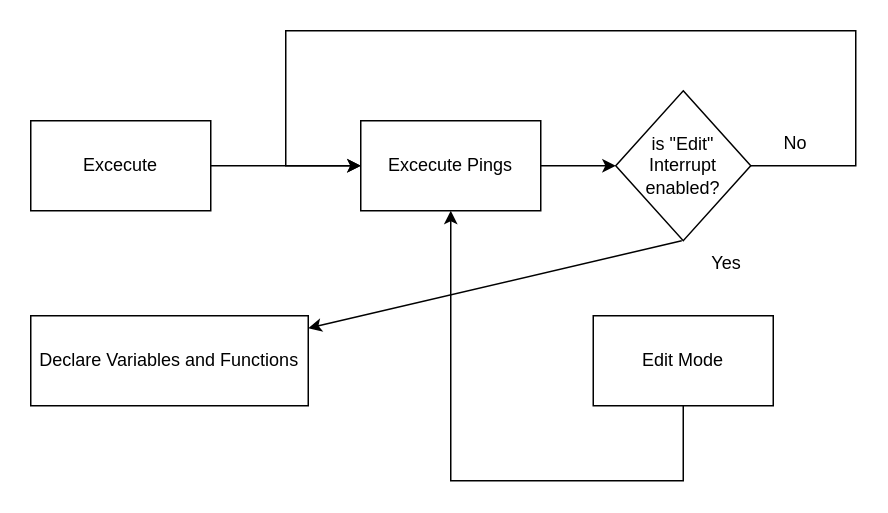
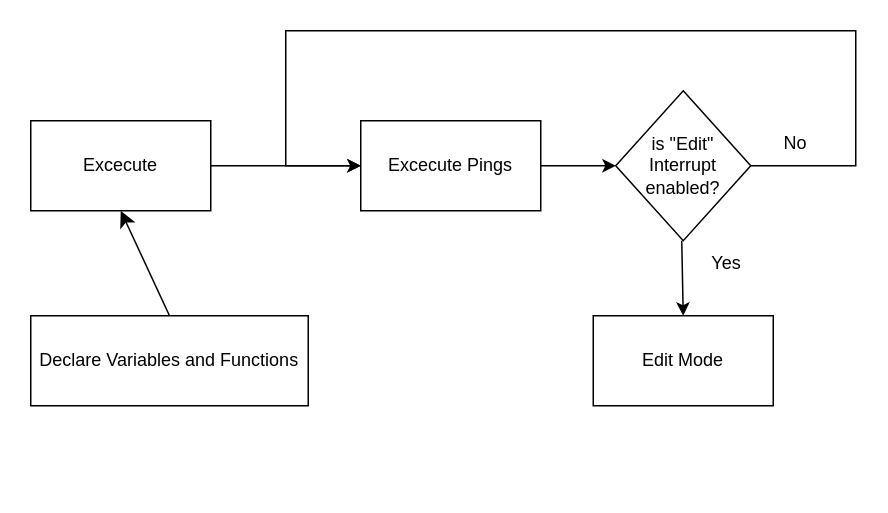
edge "Declare Variables and Functions" -> "Excecute": added
edge "Yes" -> "Declare Variables and Functions": now "Yes" -> "Edit Mode"
edge "Edit Mode" -> "Excecute Pings": removed
